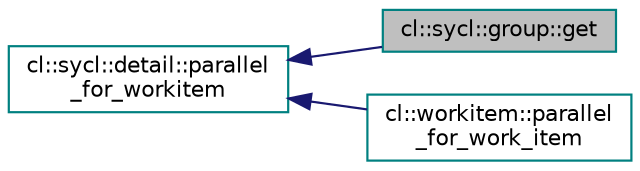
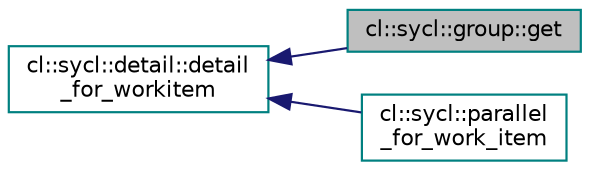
node "cl::sycl::detail::parallel _for_workitem": label "cl::sycl::detail::parallel _for_workitem" -> "cl::sycl::detail::detail _for_workitem"
node "cl::workitem::parallel _for_work_item": label "cl::workitem::parallel _for_work_item" -> "cl::sycl::parallel _for_work_item"
